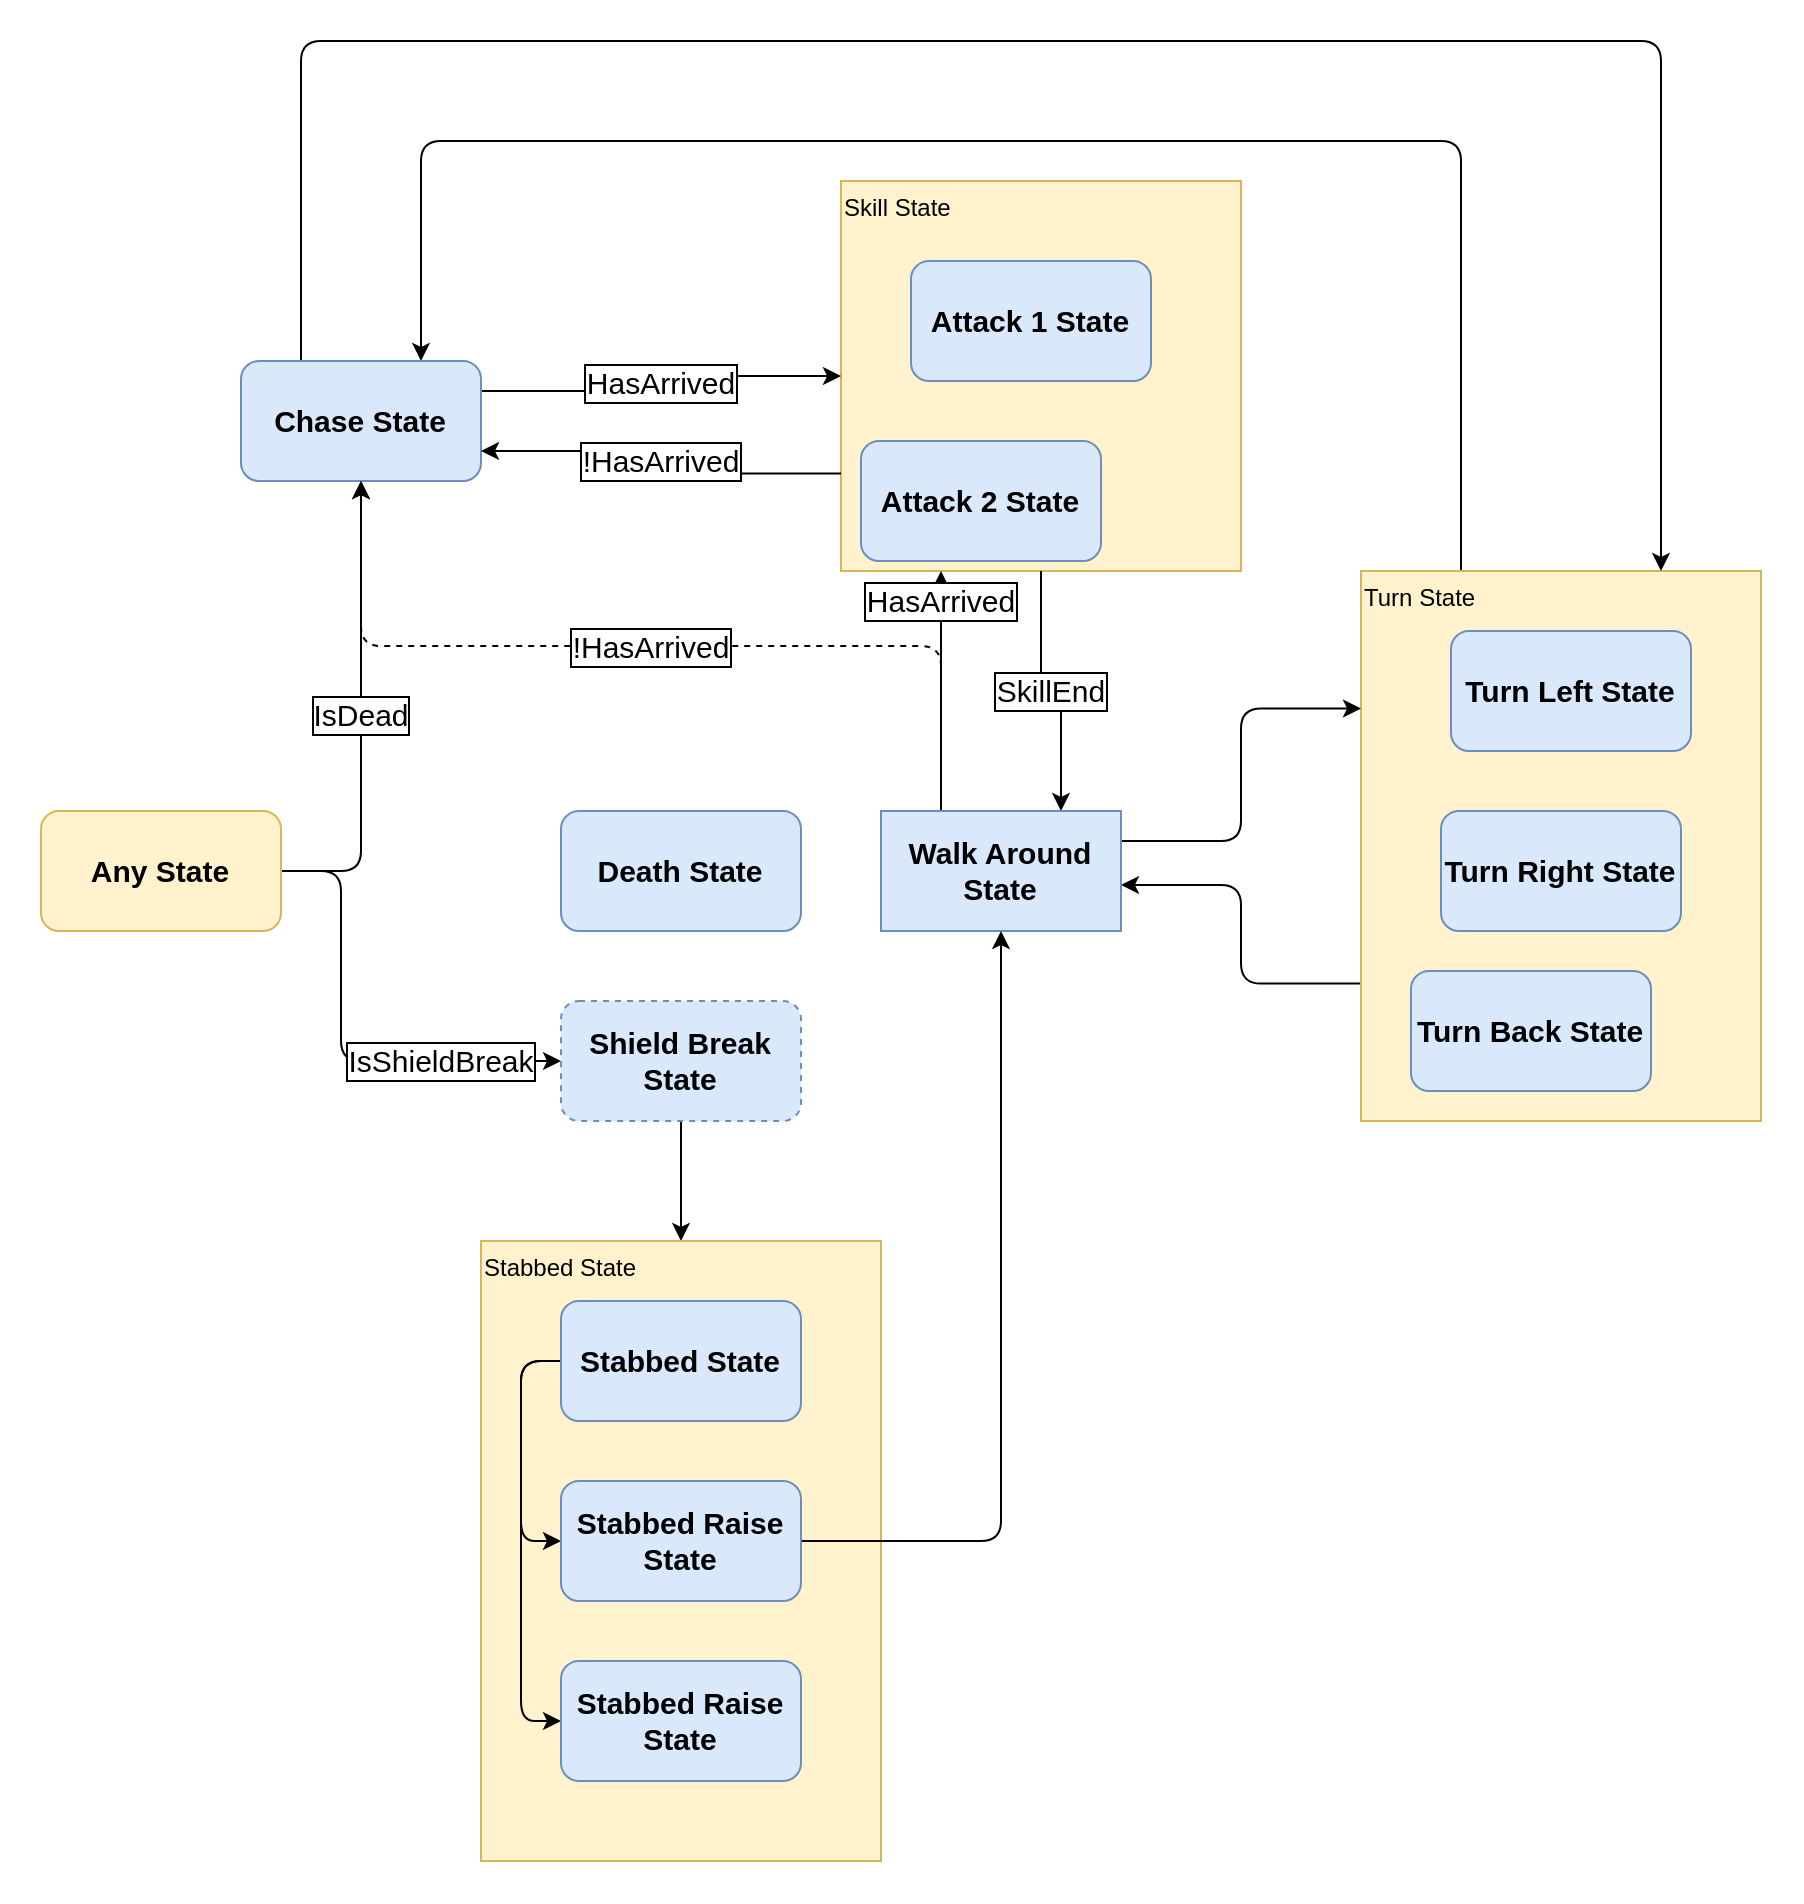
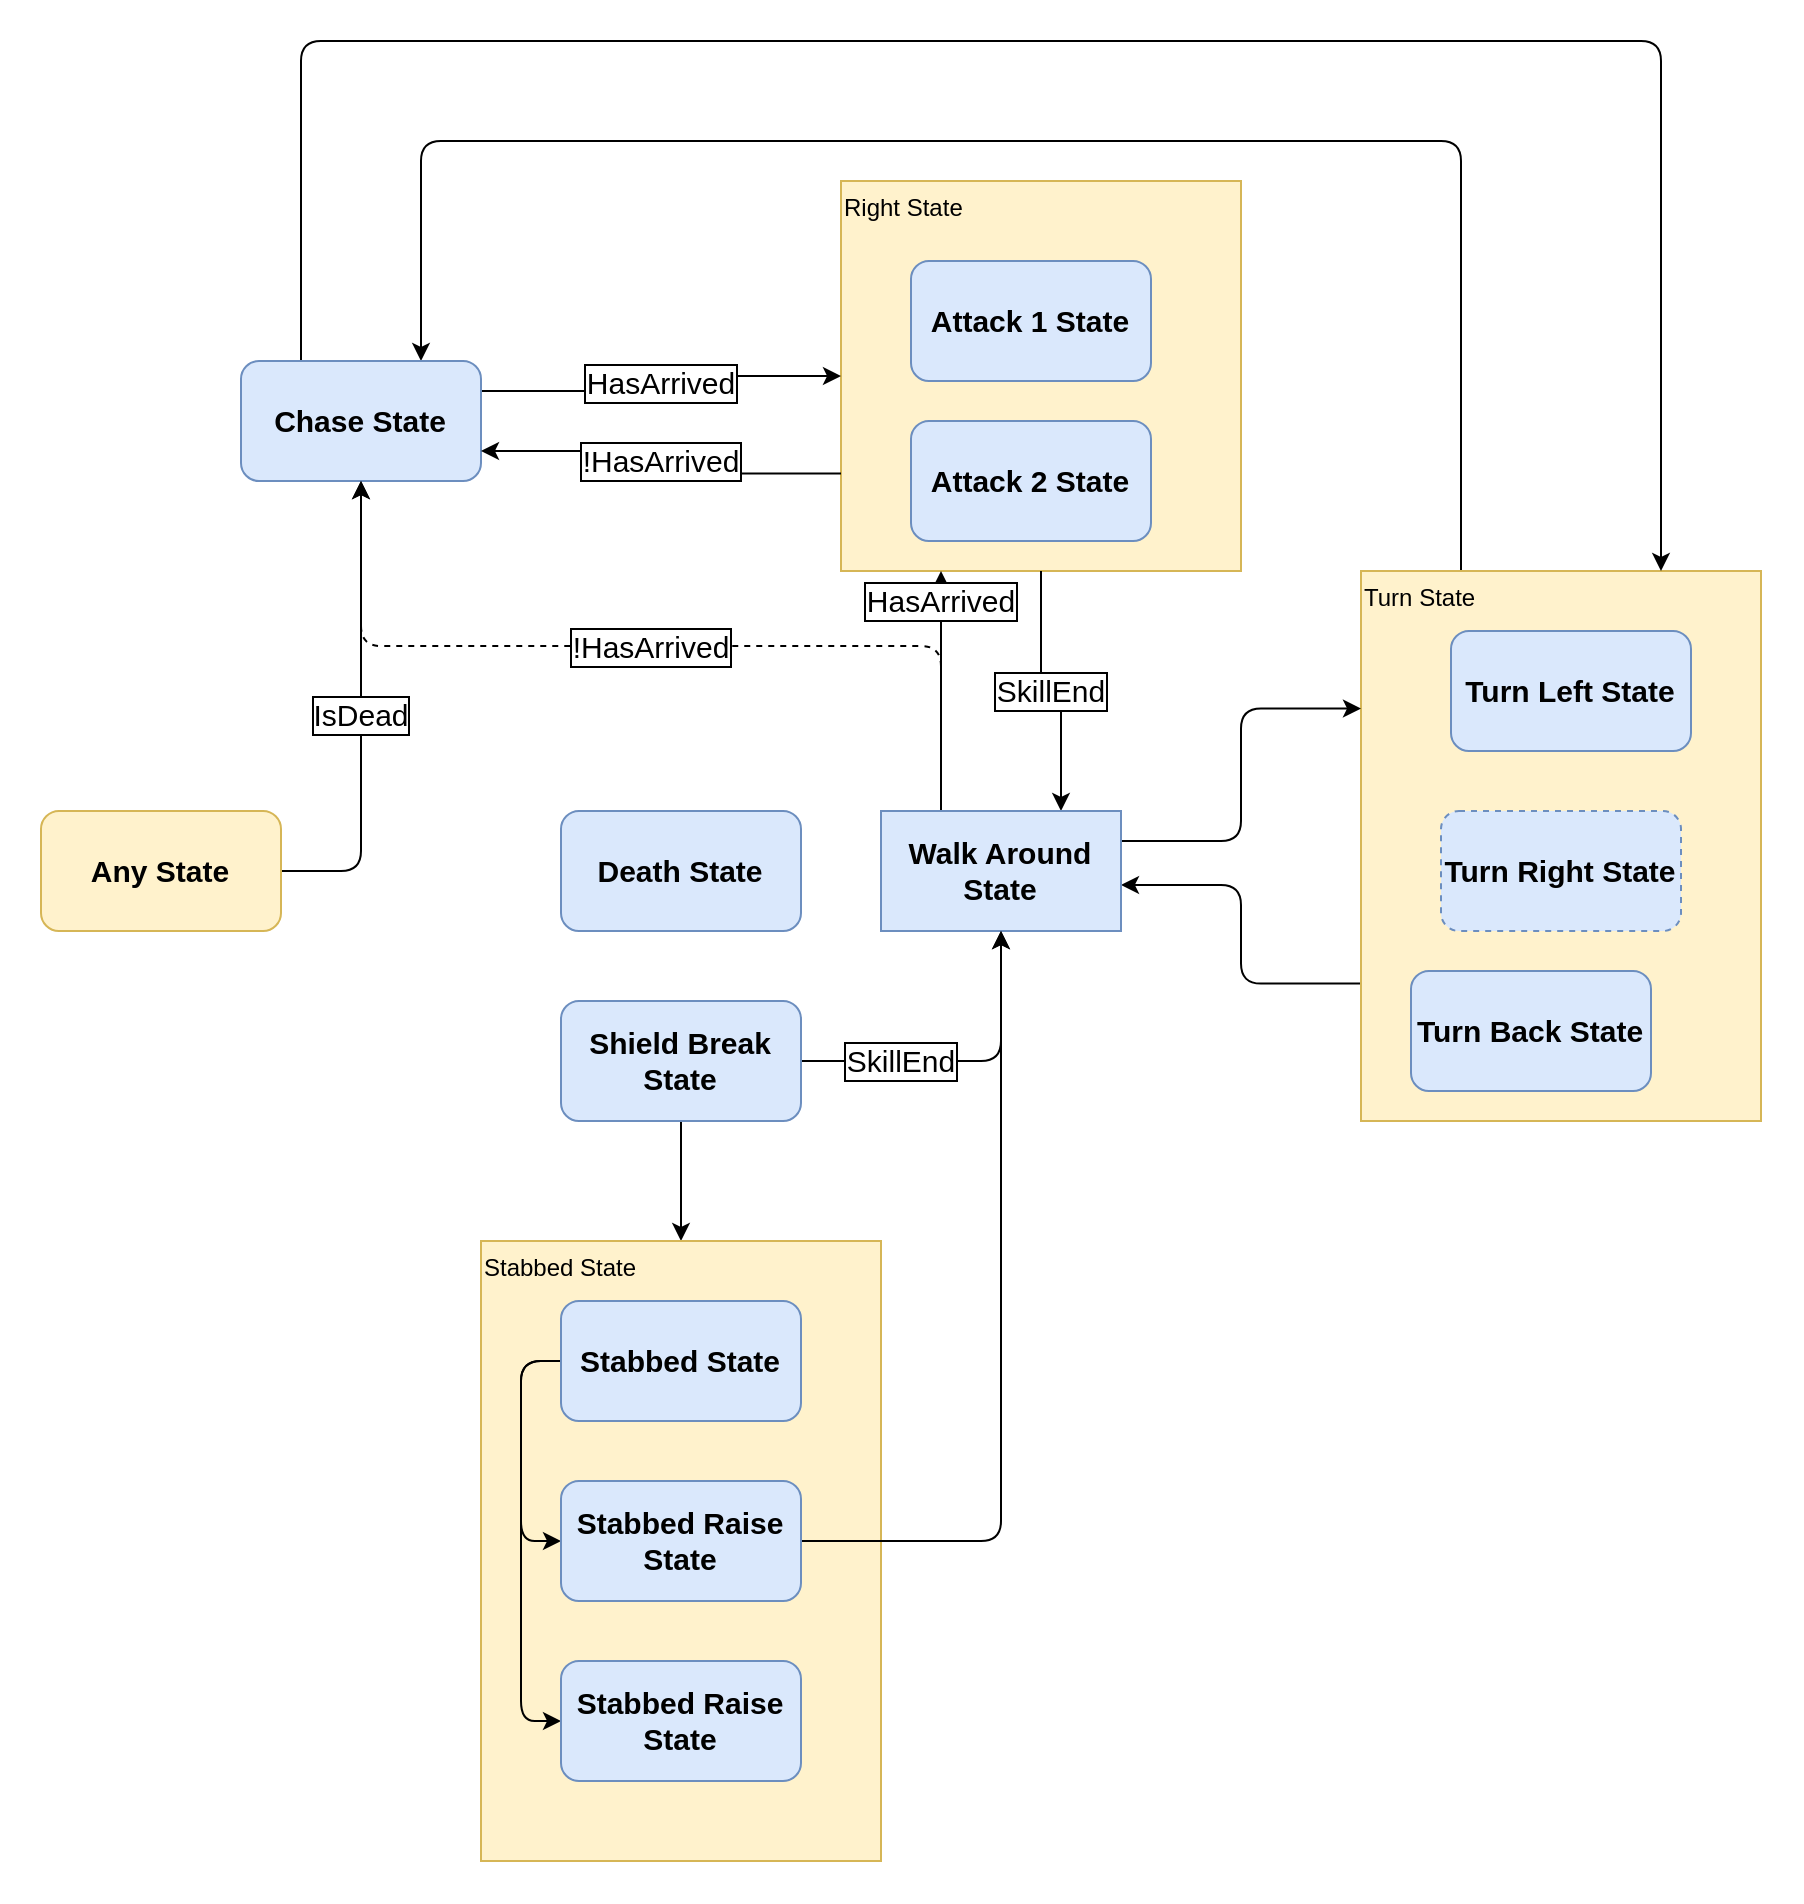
node "Skill State": label "Skill State" -> "Right State"
node "Attack 2 State": moved (981, 501) -> (1031, 481)
node "Turn Right State": style solid -> dashed
edge "Any State" -> "Shield Break State": removed, label "IsShieldBreak"
node "Shield Break State": style dashed -> solid
edge "Shield Break State" -> "Walk Around State": added, label "SkillEnd"
